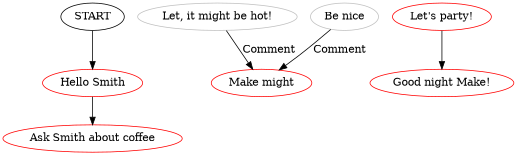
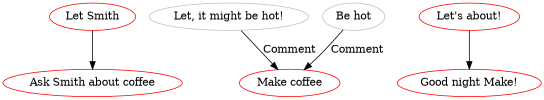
node "START": removed
node "Be nice": label "Be nice" -> "Be hot"
node "Let's party!": label "Let's party!" -> "Let's about!"
node "Hello Smith": label "Hello Smith" -> "Let Smith"
node "Make might": label "Make might" -> "Make coffee"
